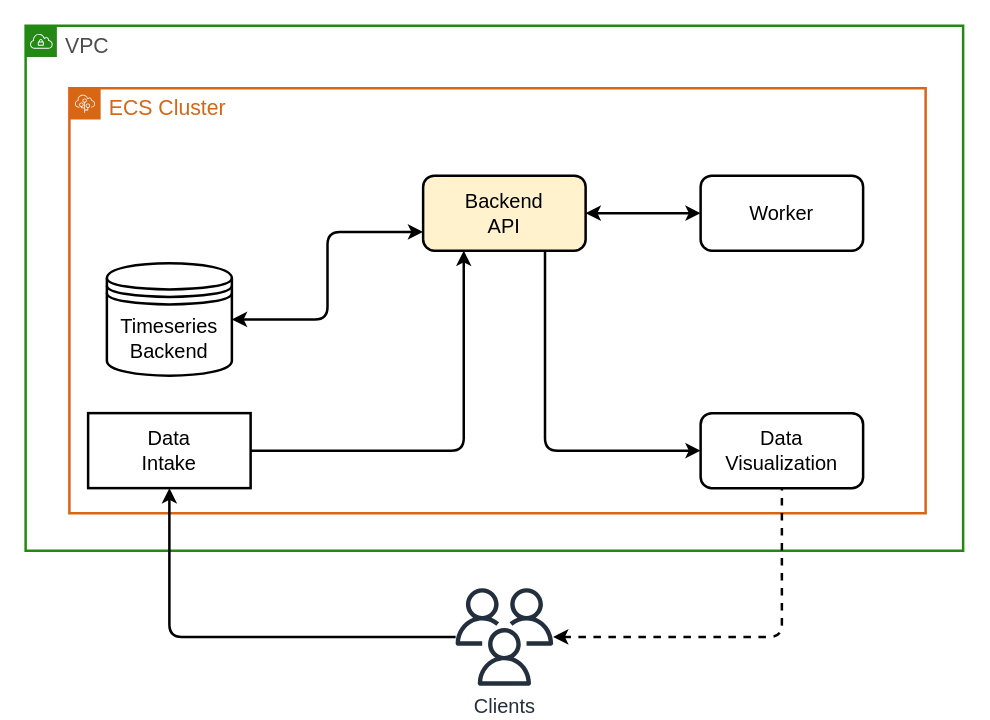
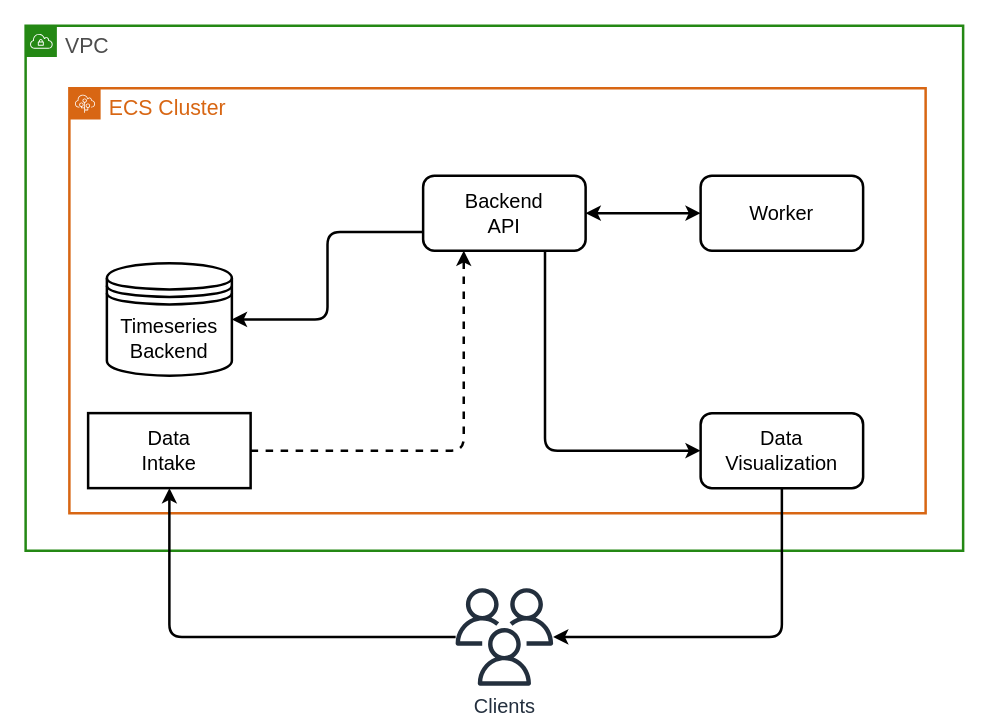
node "Backend API": fillcolor #fff2cc -> #ffffff
edge "Backend API" -- "Timeseries Backend": arrowhead classic -> none
edge "DataIntake" -> "Backend API": style solid -> dashed
edge "Data Visualization" -> "Clients": style dashed -> solid
